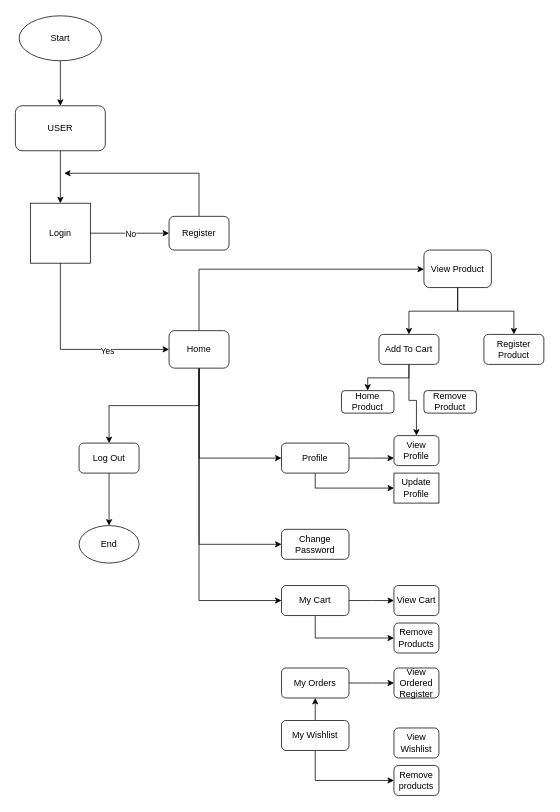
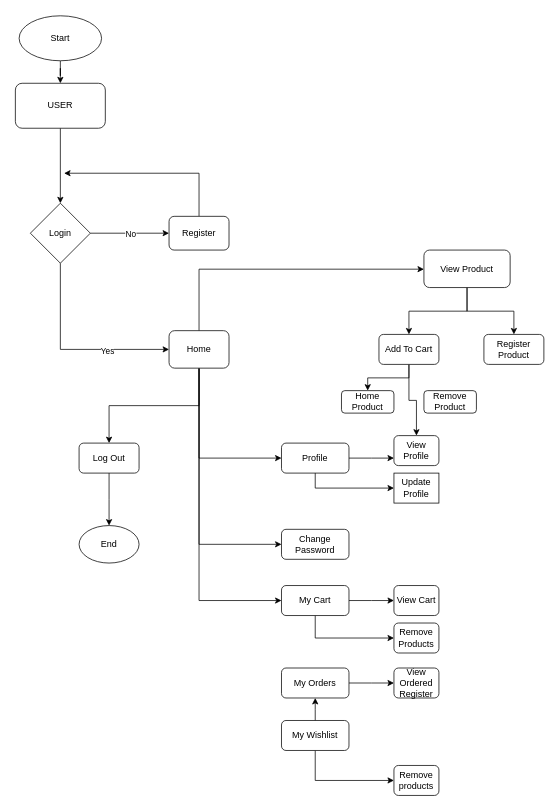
node "USER": moved (60, 128) -> (60, 105)
node "Login": shape rectangle -> diamond
node "View Product": size 68x38 -> 86x38
node "View Wishlist": removed
